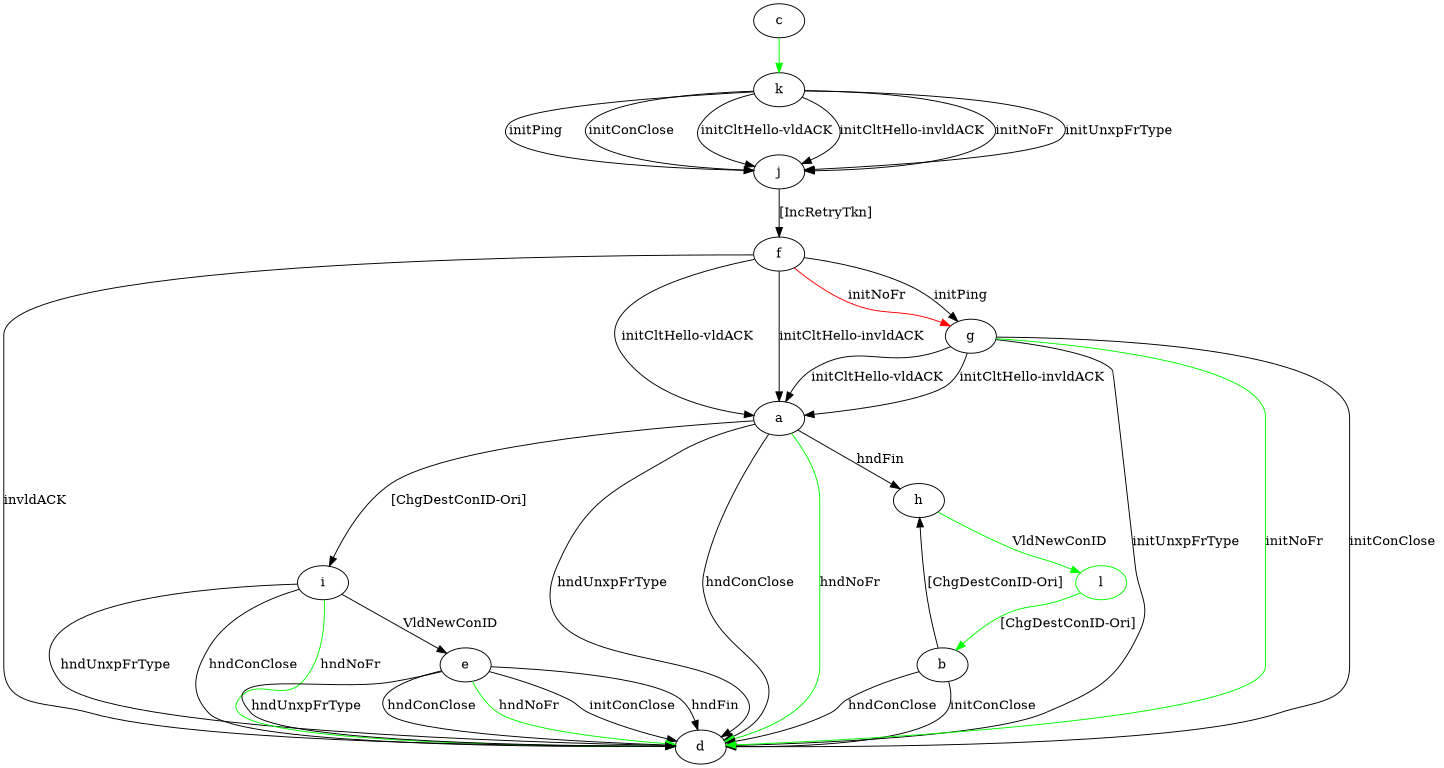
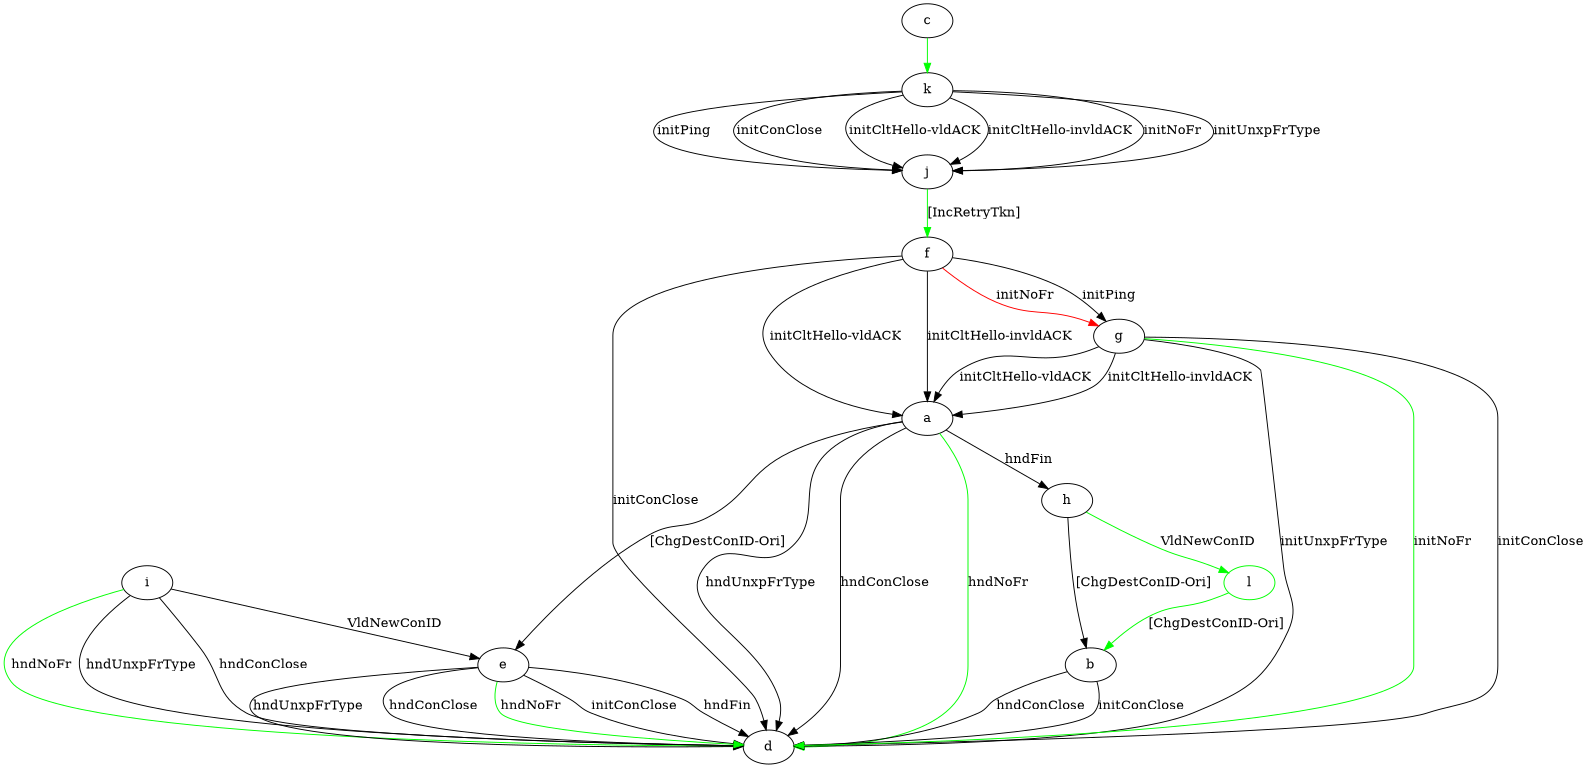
edge "j" -> "f": color black -> green
edge "a" -> "i": now "a" -> "e"
edge "f" -> "d": label "invldACK " -> "initConClose "
edge "b" -> "h": reversed
